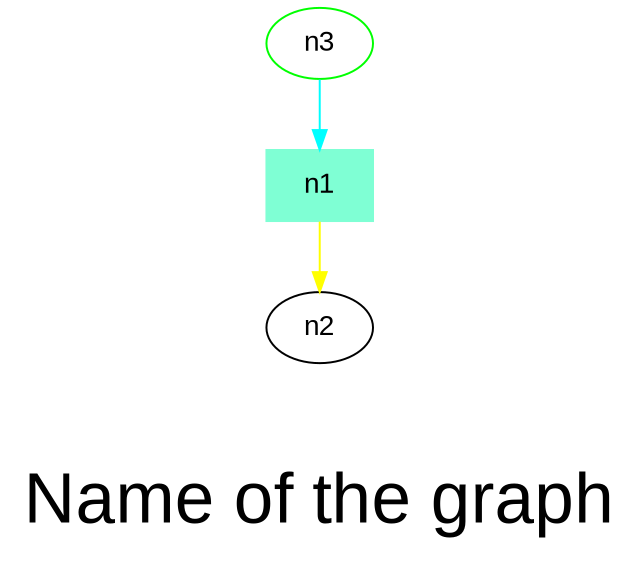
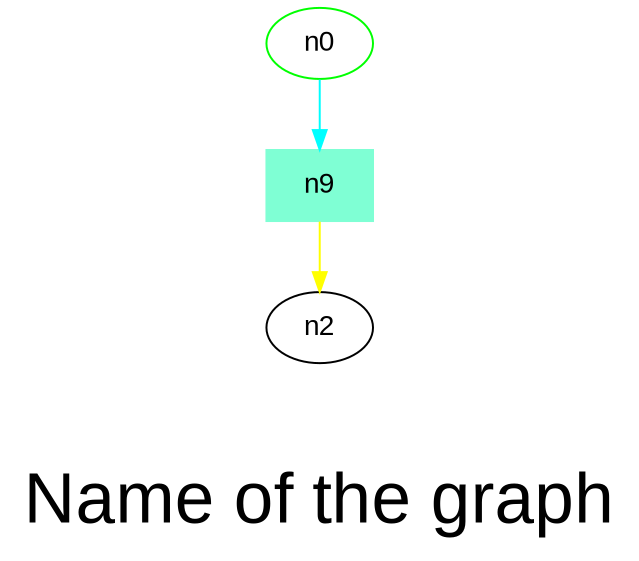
node "n3": label "n3" -> "n0"
node "n1": label "n1" -> "n9"
